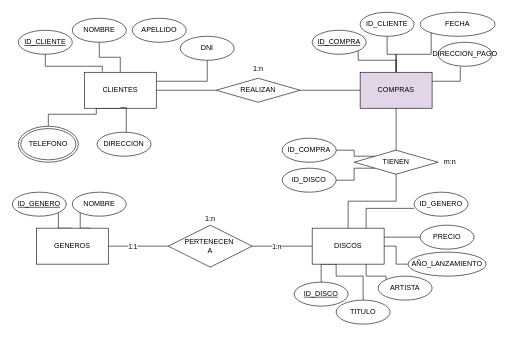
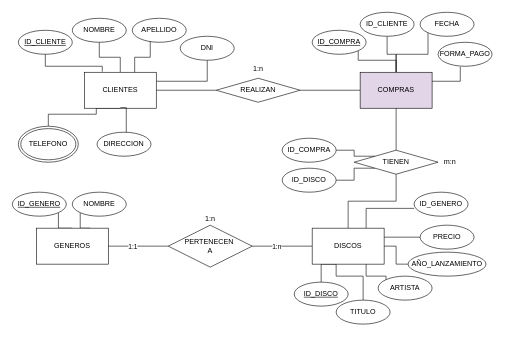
node "FECHA": size 75x24 -> 54x24
node "DIRECCION_PAGO": label "DIRECCION_PAGO" -> "FORMA_PAGO"
edge "APELLIDO" -- "CLIENTES": added
